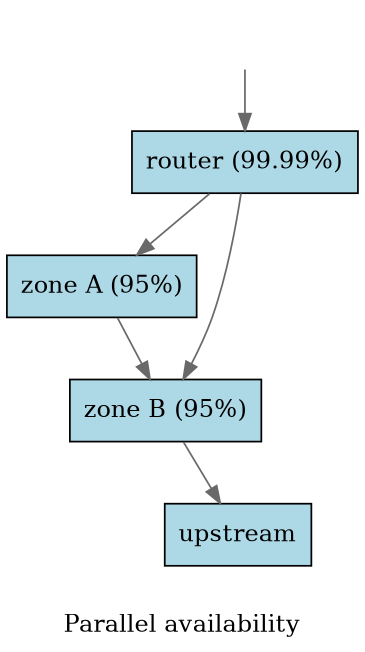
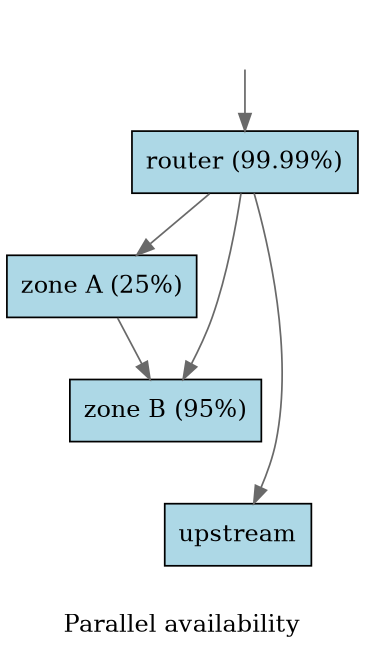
node "zone A (95%)": label "zone A (95%)" -> "zone A (25%)"
edge "zone B (95%)" -> "upstream": now "router (99.99%)" -> "upstream"
